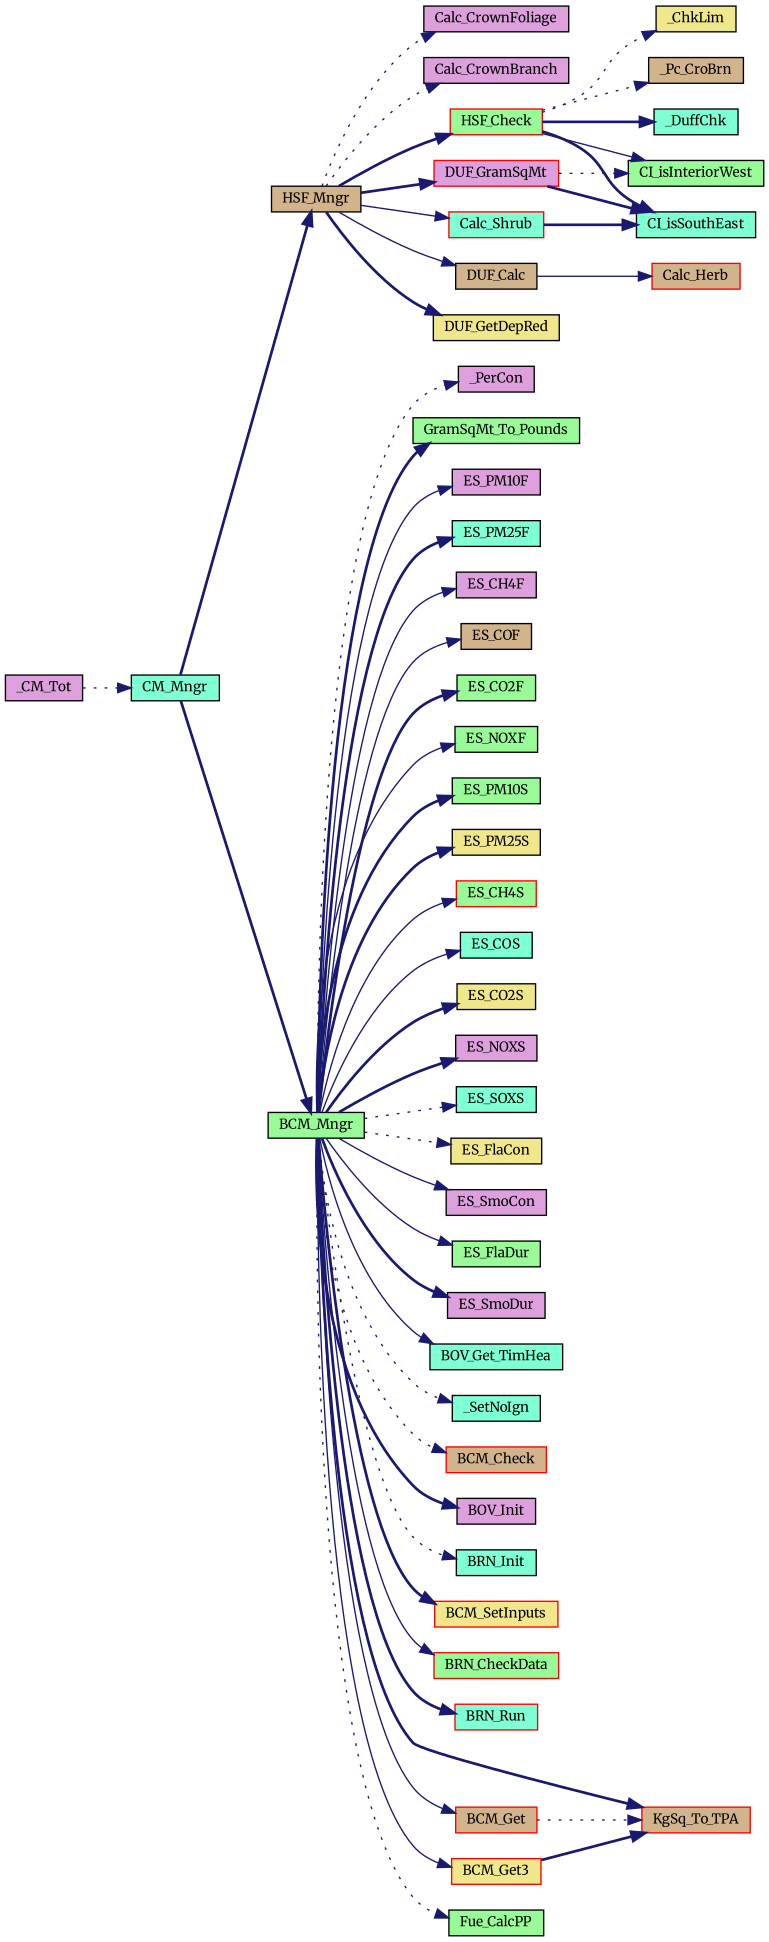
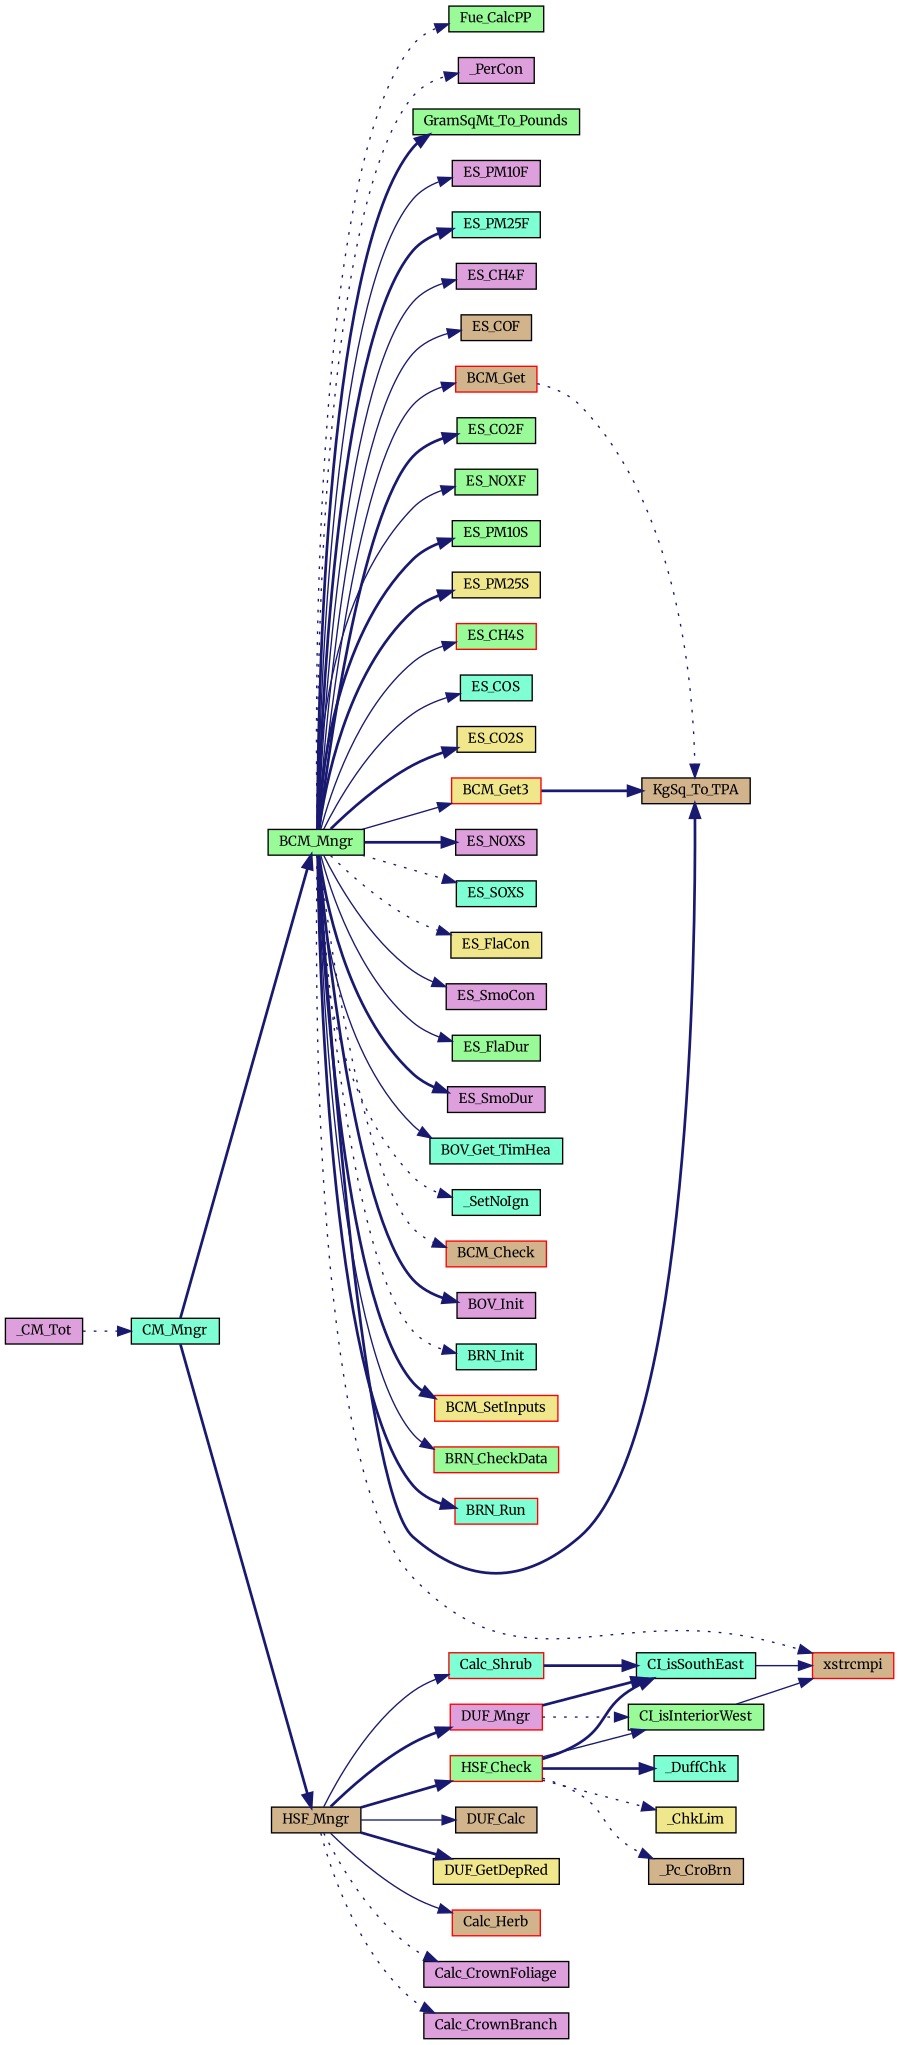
node "DUF_GramSqMt": label "DUF_GramSqMt" -> "DUF_Mngr"
edge "DUF_Calc" -> "Calc_Herb": now "HSF_Mngr" -> "Calc_Herb"
node "xstrcmpi": added
node "KgSq_To_TPA": color red -> black
